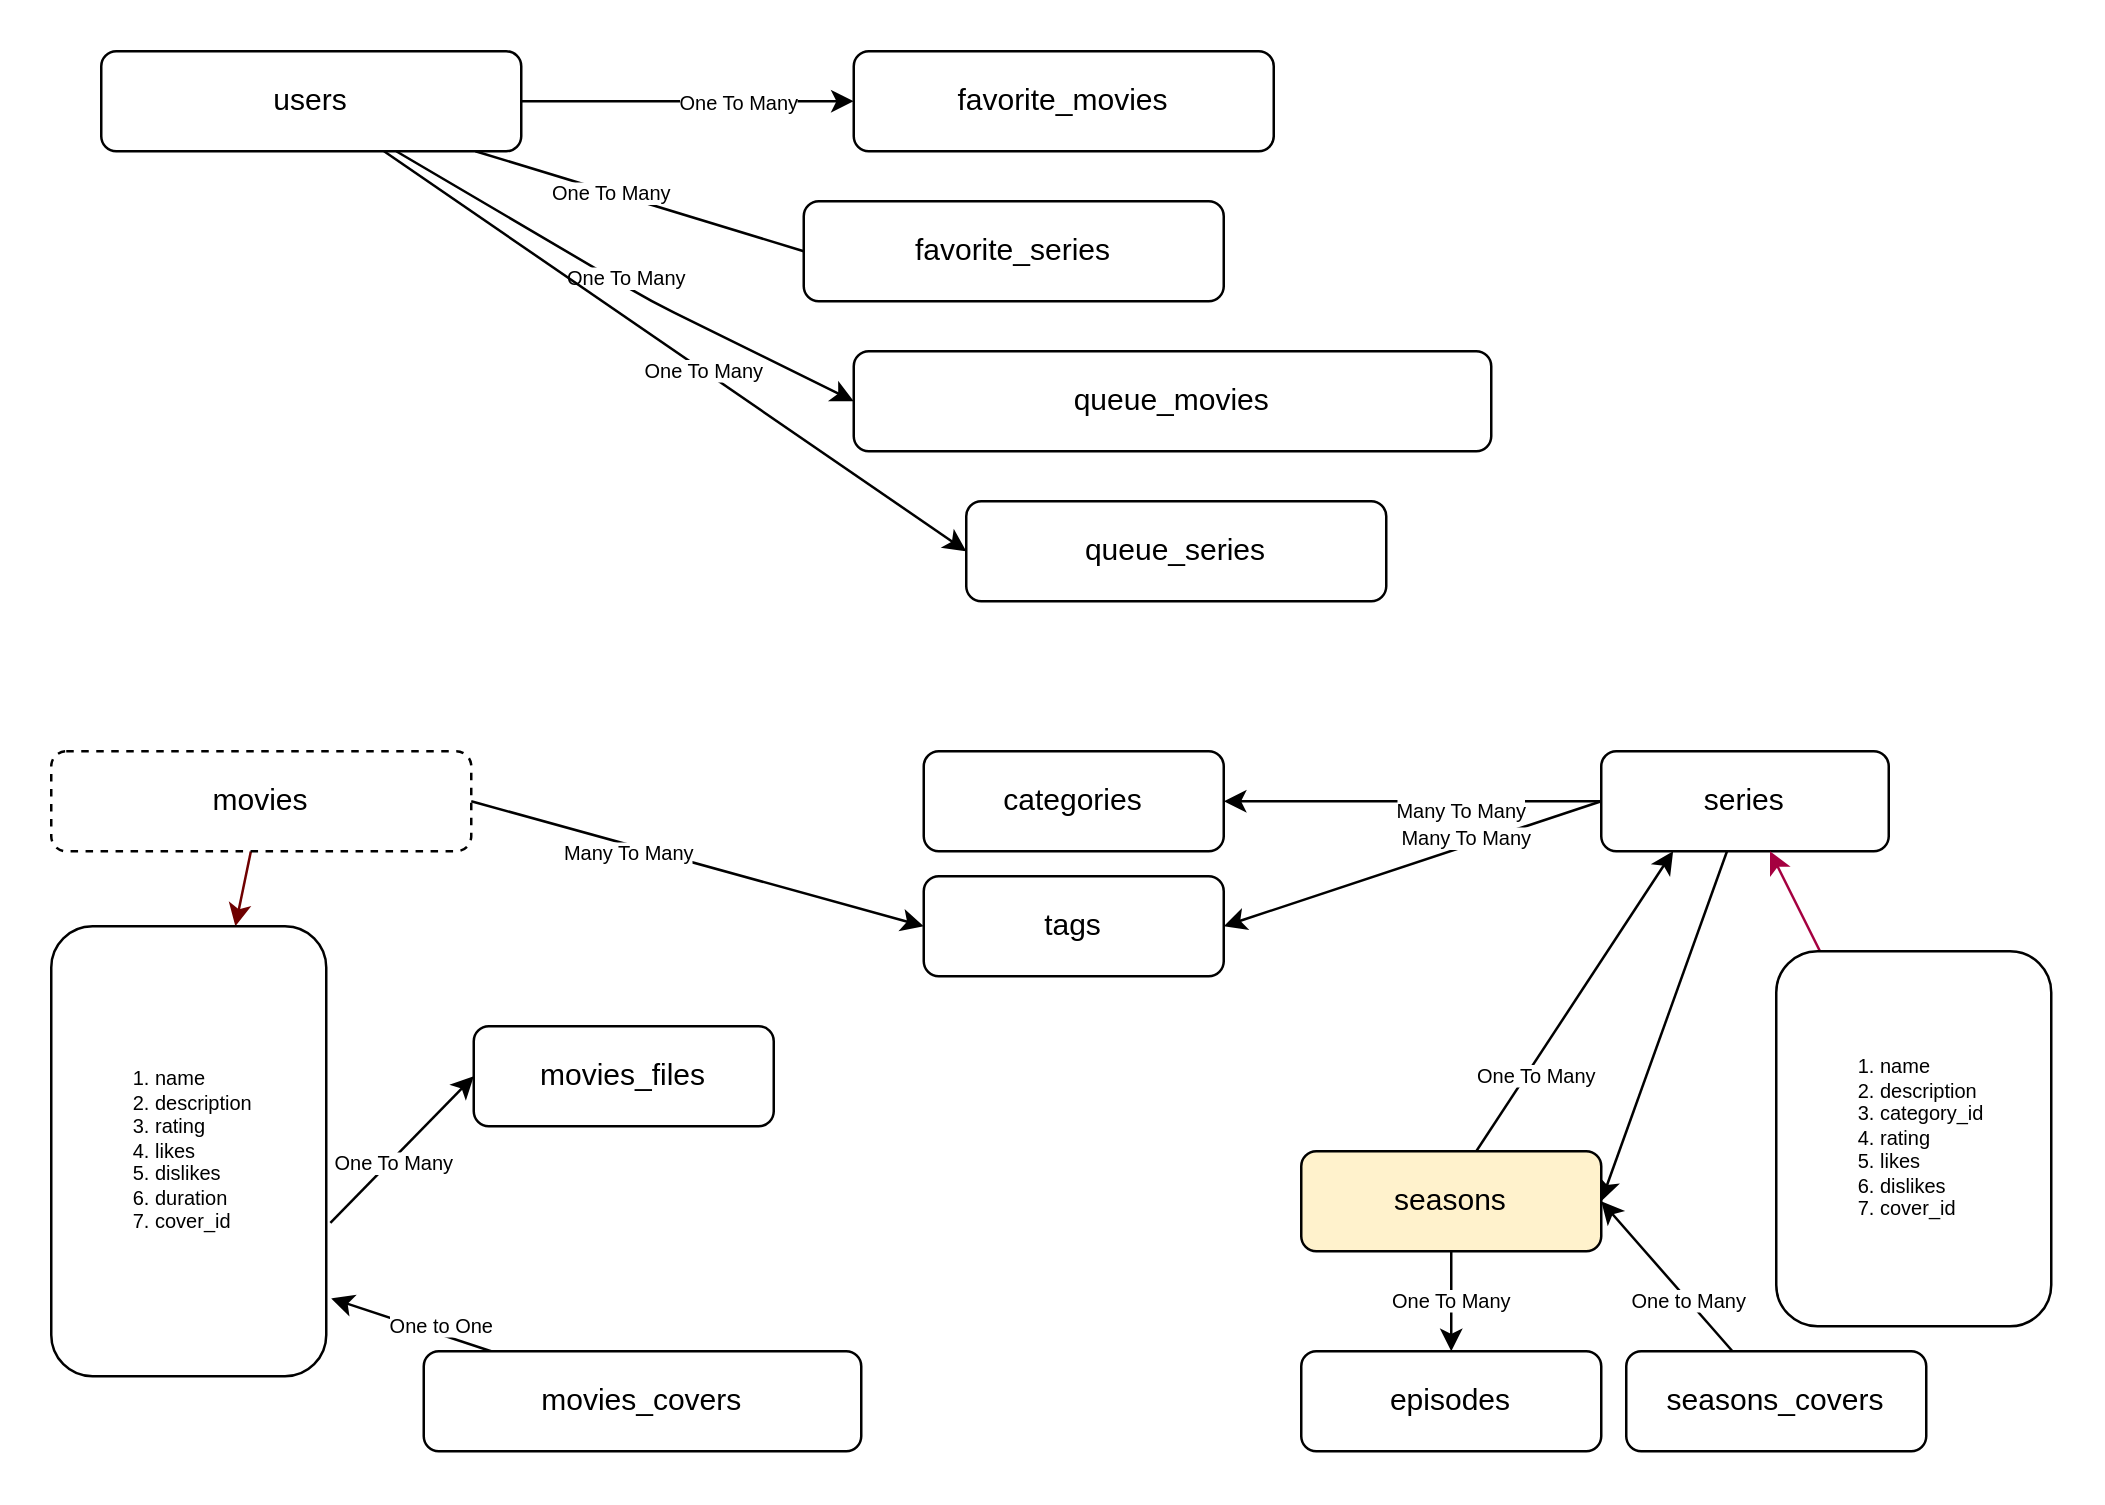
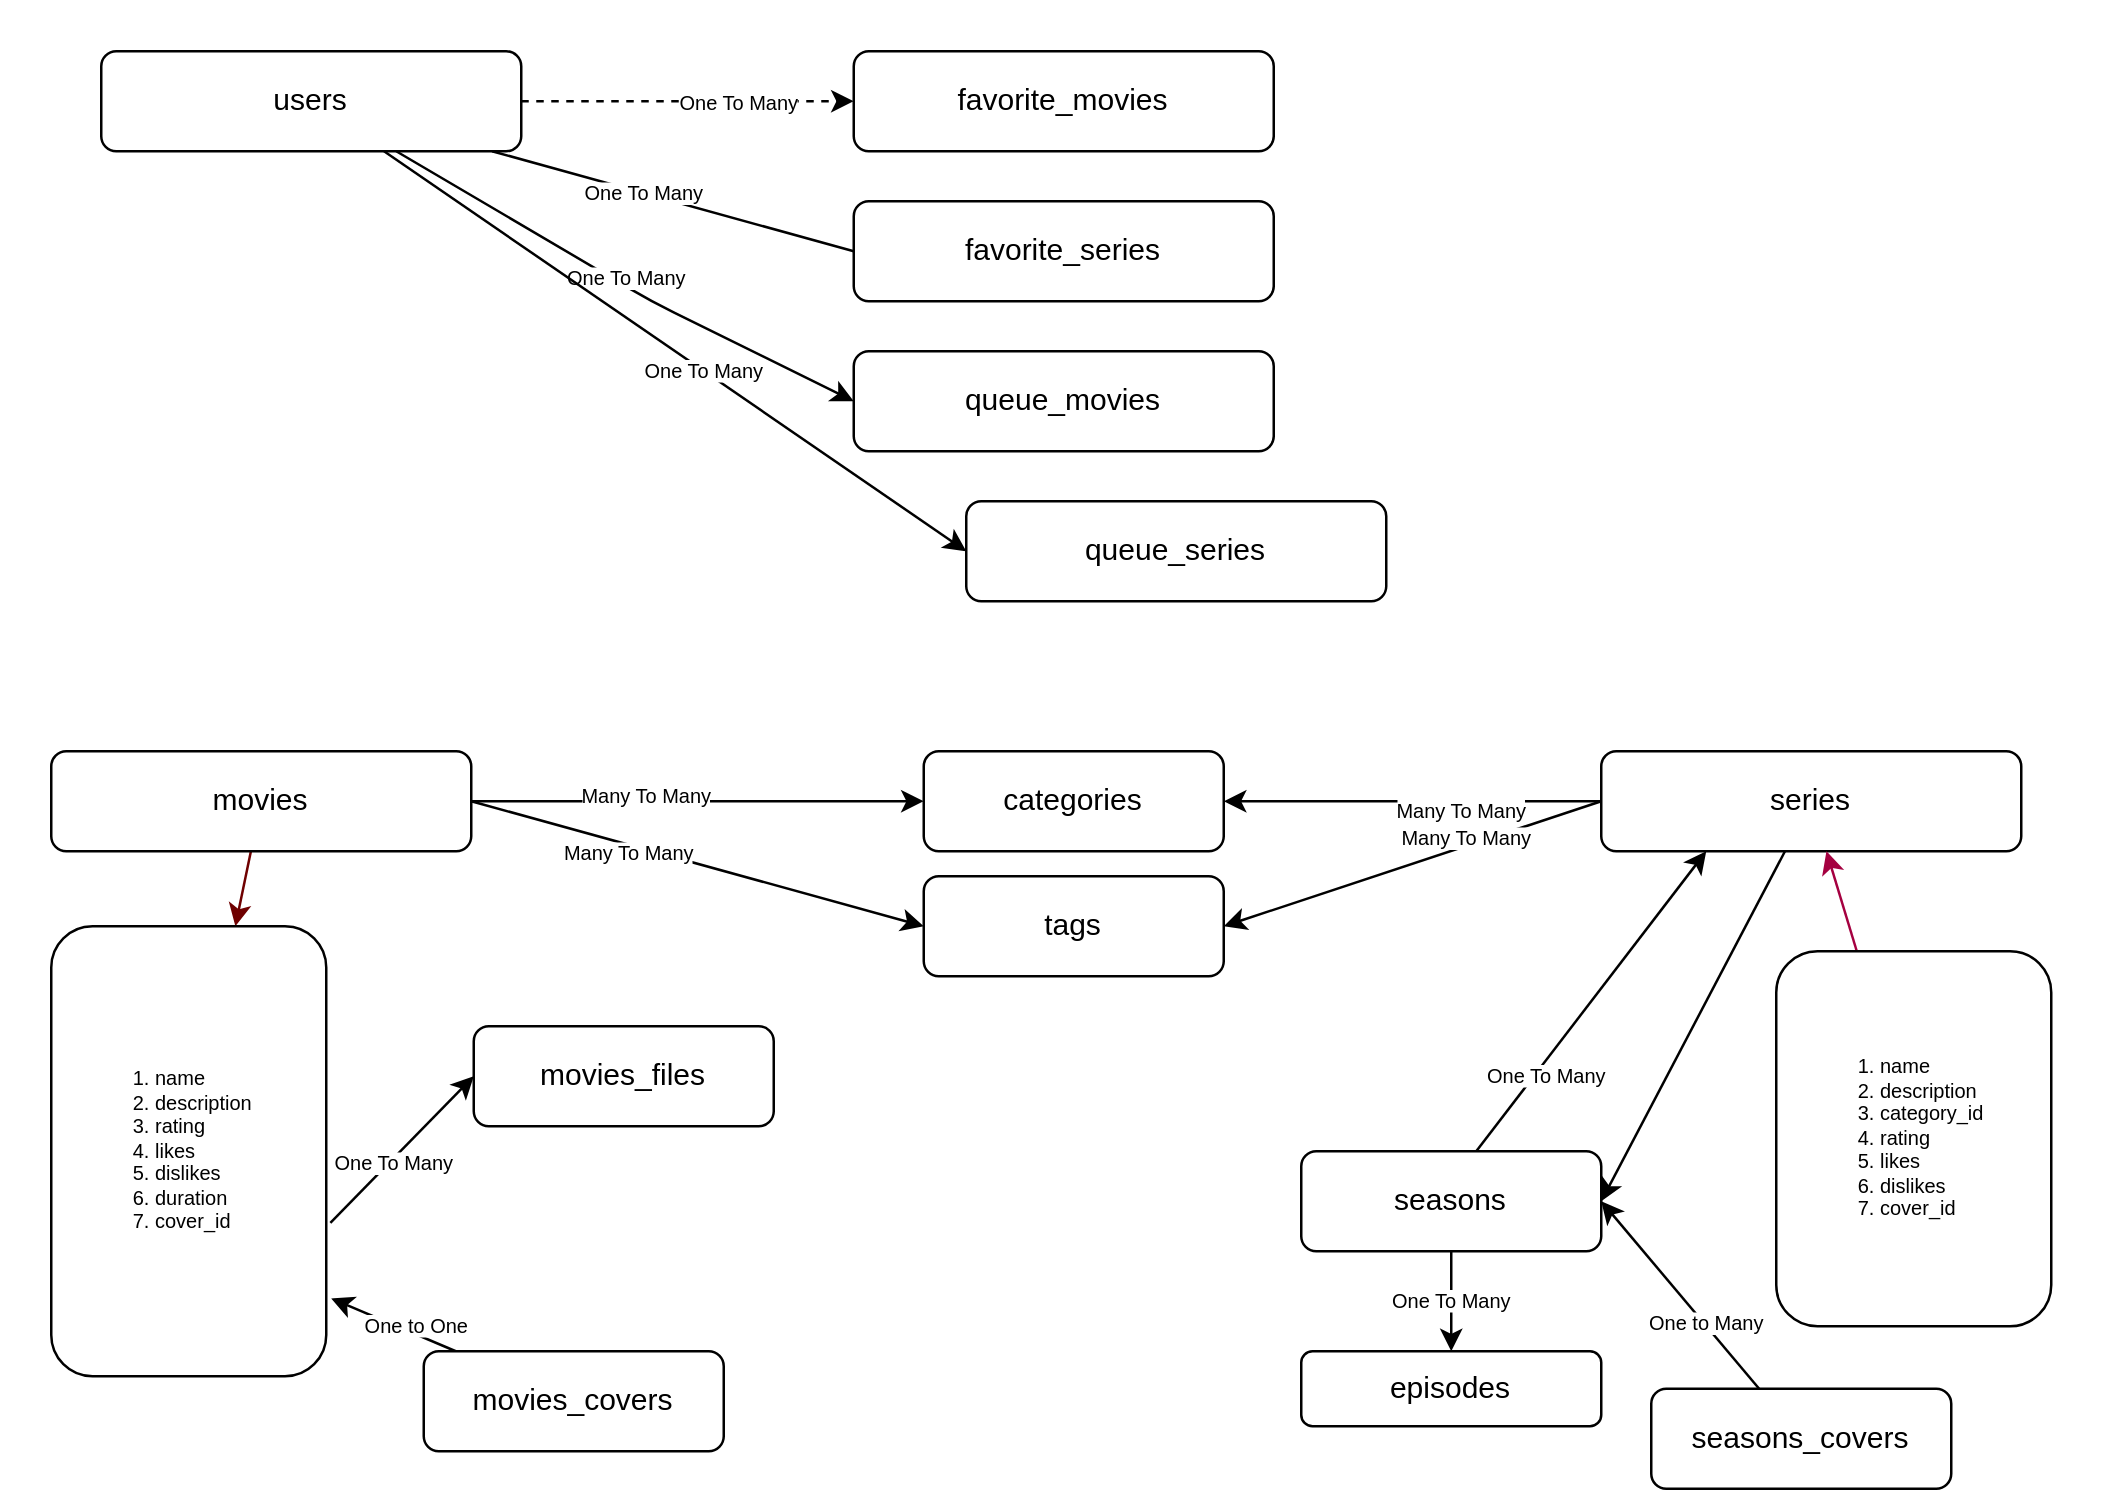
edge "users" -> "favorite_movies": style solid -> dashed
node "favorite_series": moved (1014, 251) -> (1064, 251)
node "queue_movies": size 638x100 -> 420x100
node "movies": style dashed -> solid
edge "movies" -> "categories": added, label "Many To Many"
node "series": size 288x100 -> 420x100
node "seasons": fillcolor #fff2cc -> #ffffff
node "movies_covers": size 438x100 -> 300x100
node "episodes": size 300x100 -> 300x75
node "seasons_covers": moved (1776, 1401) -> (1801, 1439)
